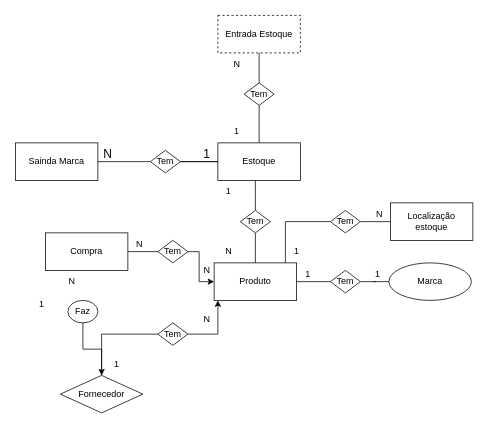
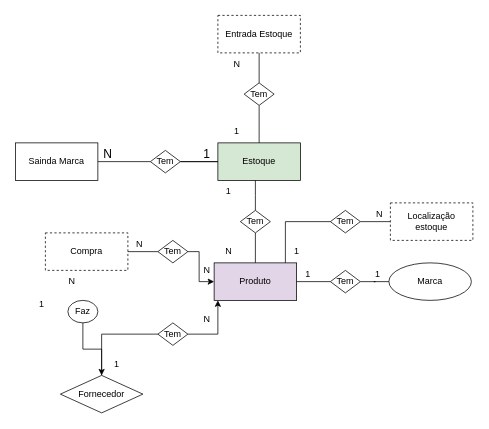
node "Estoque": fillcolor #ffffff -> #d5e8d4
node "Localização estoque": style solid -> dashed
node "Compra": style solid -> dashed
node "Produto": fillcolor #ffffff -> #e1d5e7
